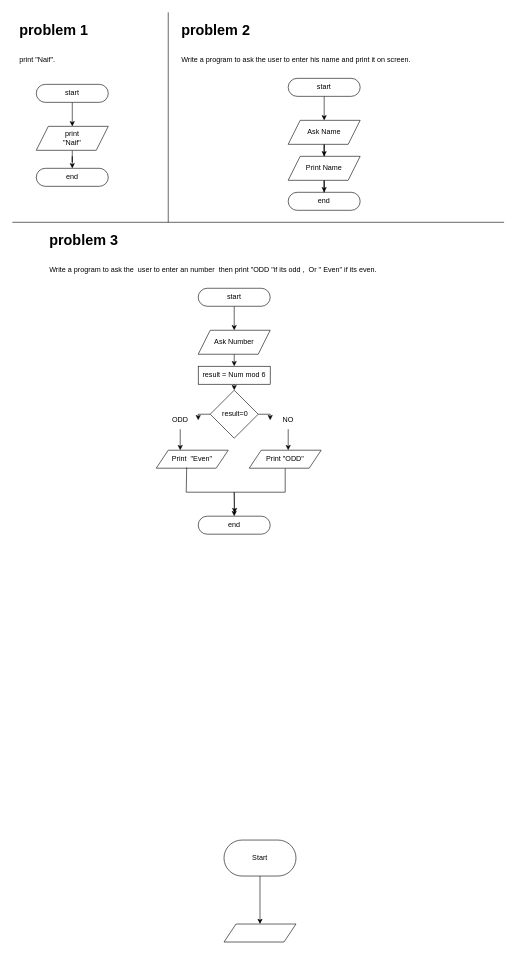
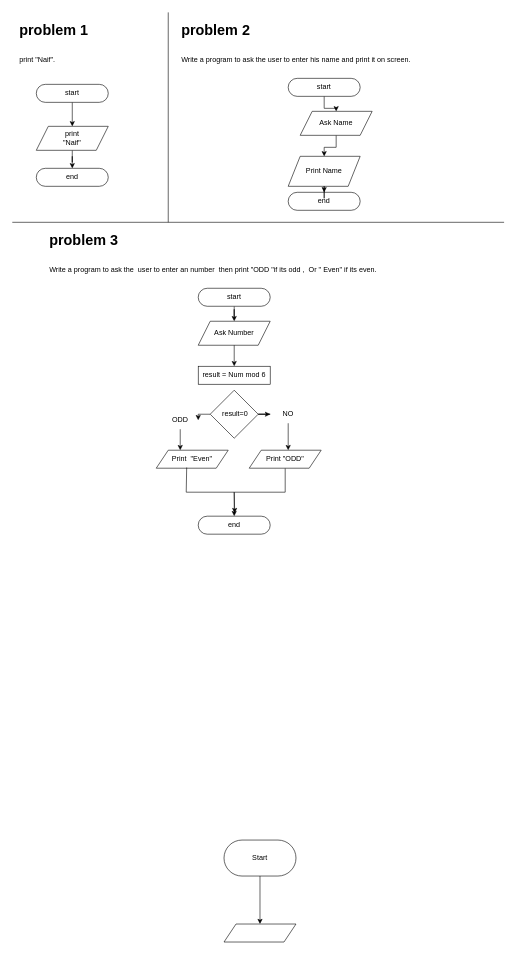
node "Ask Name": moved (324, 132) -> (336, 123)
node "Print Name": size 72x24 -> 72x30
node "Ask Number": moved (234, 342) -> (234, 333)
edge "result = Num mod 6" -> "result=0": removed
node "NO": moved (288, 420) -> (288, 414)
